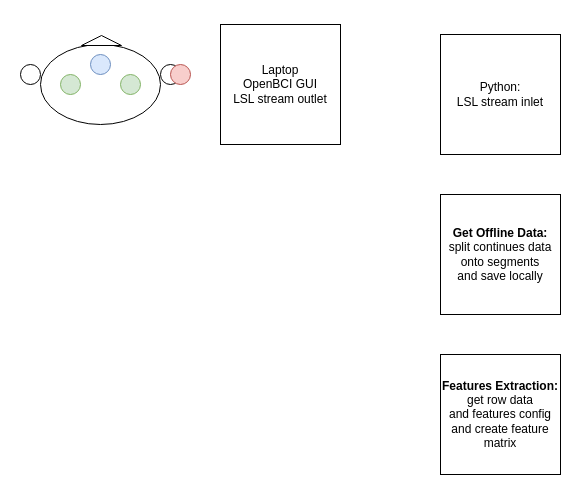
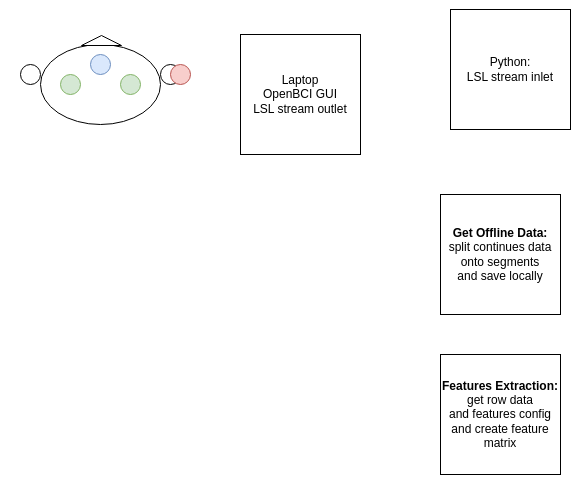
node "Laptop OpenBCI GUI LSL stream outlet": moved (281, 85) -> (301, 95)
node "Python: LSL stream inlet": moved (501, 95) -> (511, 70)
